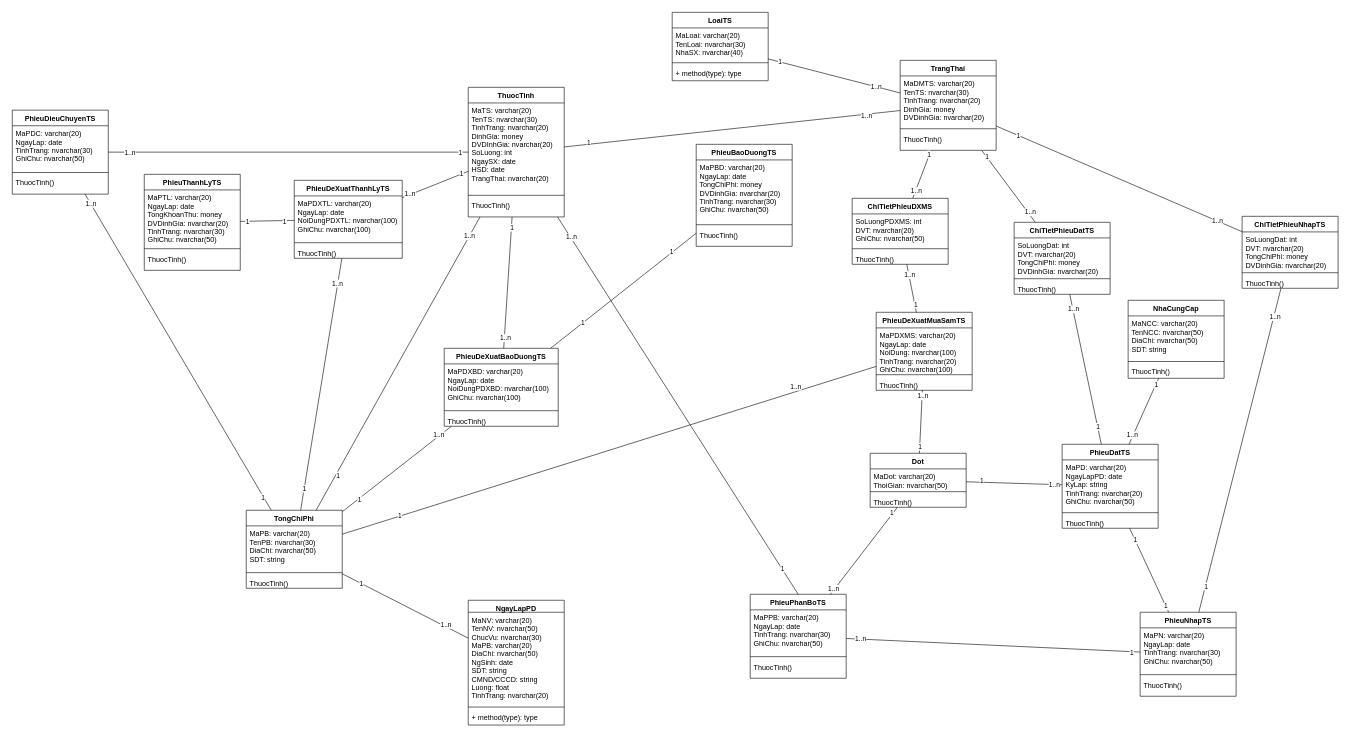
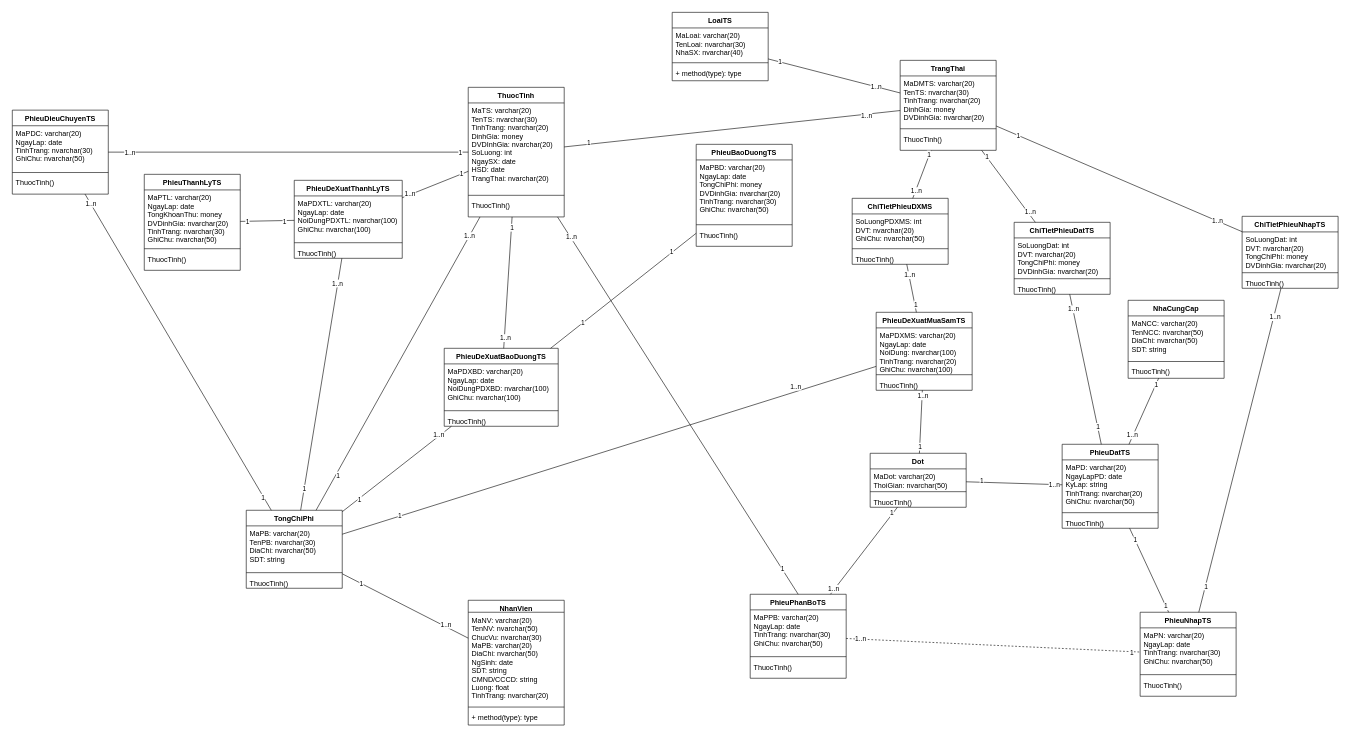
node "NgayLapPD": label "NgayLapPD" -> "NhanVien"
edge "PhieuPhanBoTS" -- "PhieuNhapTS": style solid -> dashed
